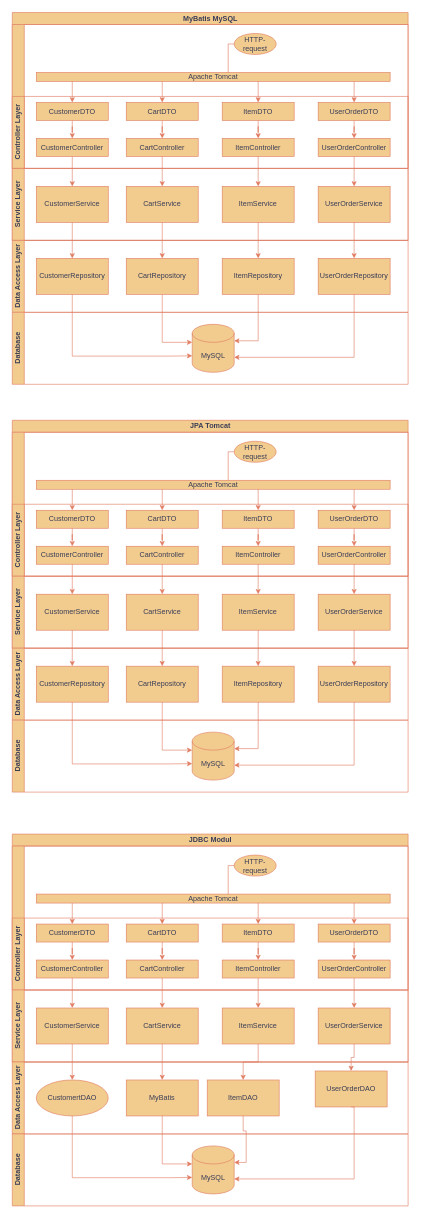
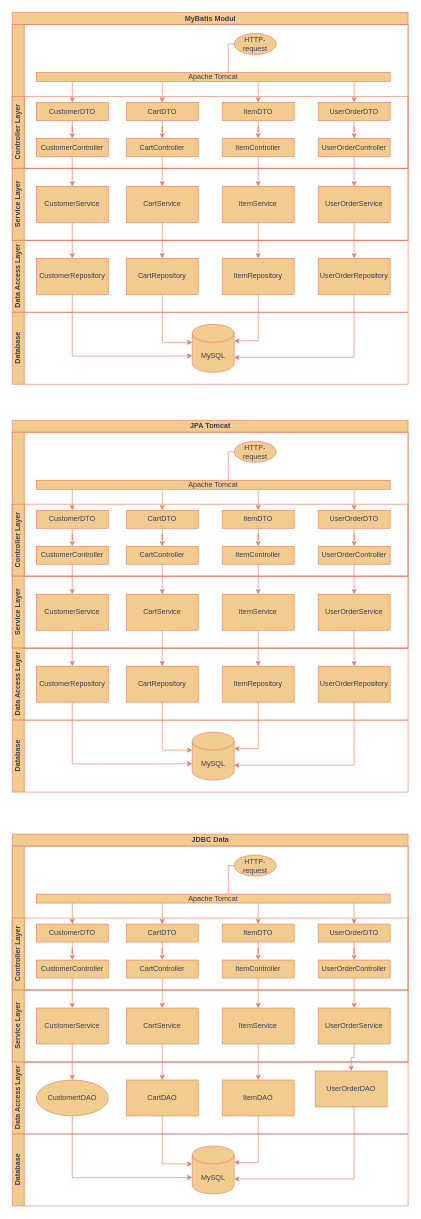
node "MyBatis MySQL": label "MyBatis MySQL" -> "MyBatis Modul"
node "JDBC Modul": label "JDBC Modul" -> "JDBC Data"
node "MyBatis": label "MyBatis" -> "CartDAO"
node "ItemDAO": moved (243, 1098) -> (258, 1098)
